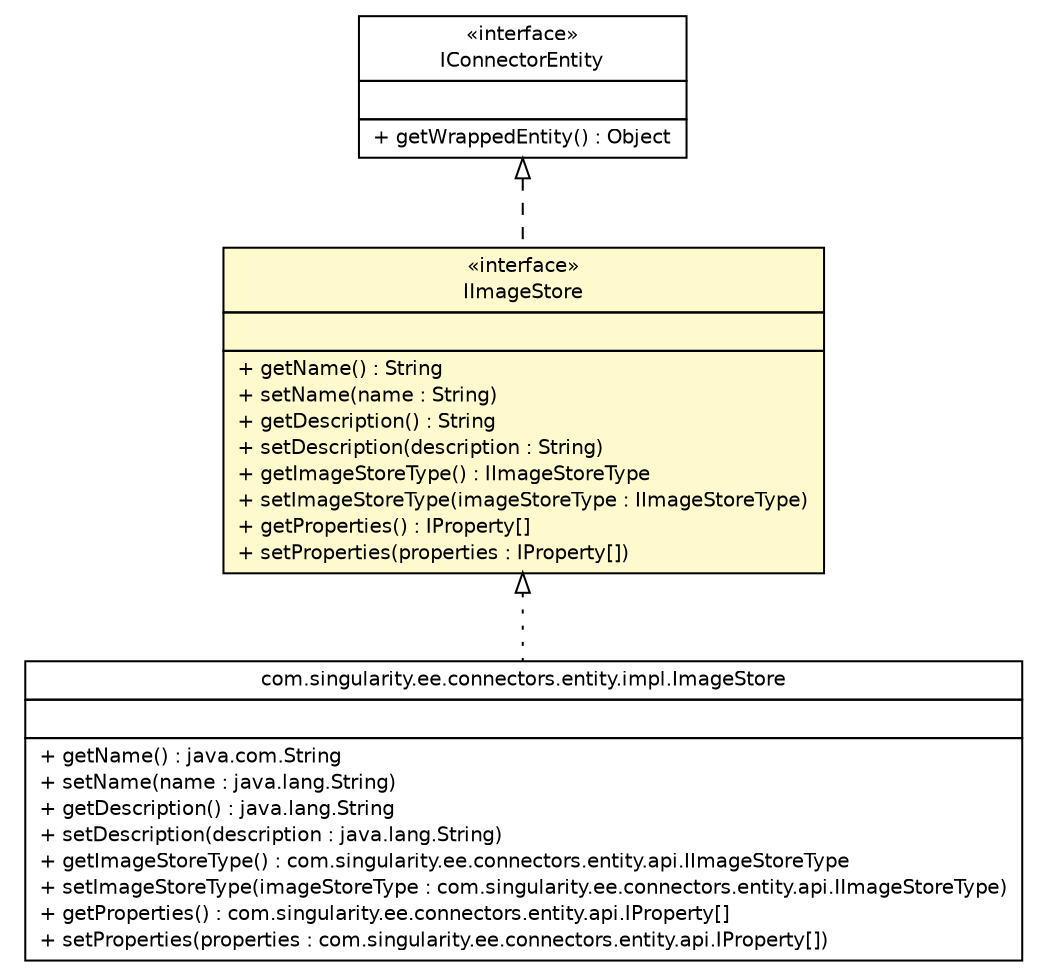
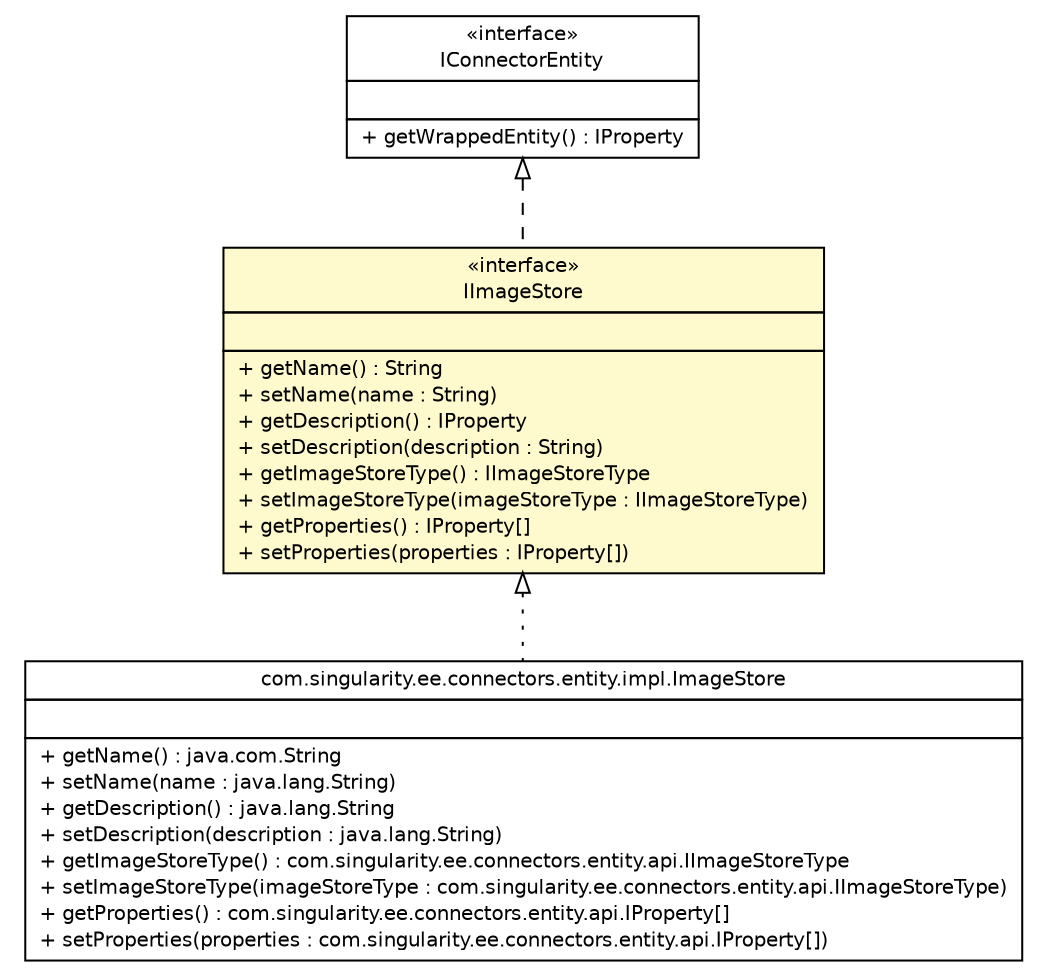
node "IConnectorEntity": text "+ getWrappedEntity() : Object" -> "+ getWrappedEntity() : IProperty"
node "IImageStore": text "+ getDescription() : String" -> "+ getDescription() : IProperty"
